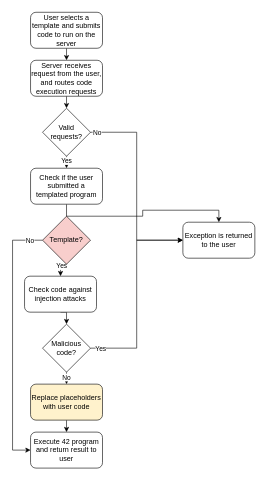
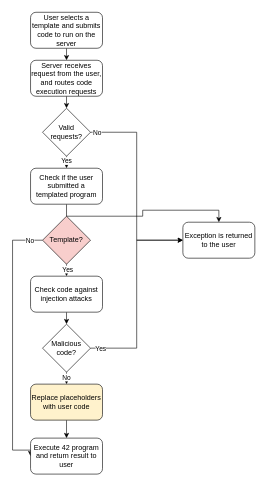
node "Check code against injection attacks": moved (60, 294) -> (66, 294)
node "Execute 42 program and return result to user": moved (66, 450) -> (66, 456)
